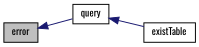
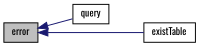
edge "existTable" -> "query": now "existTable" -> "error"
